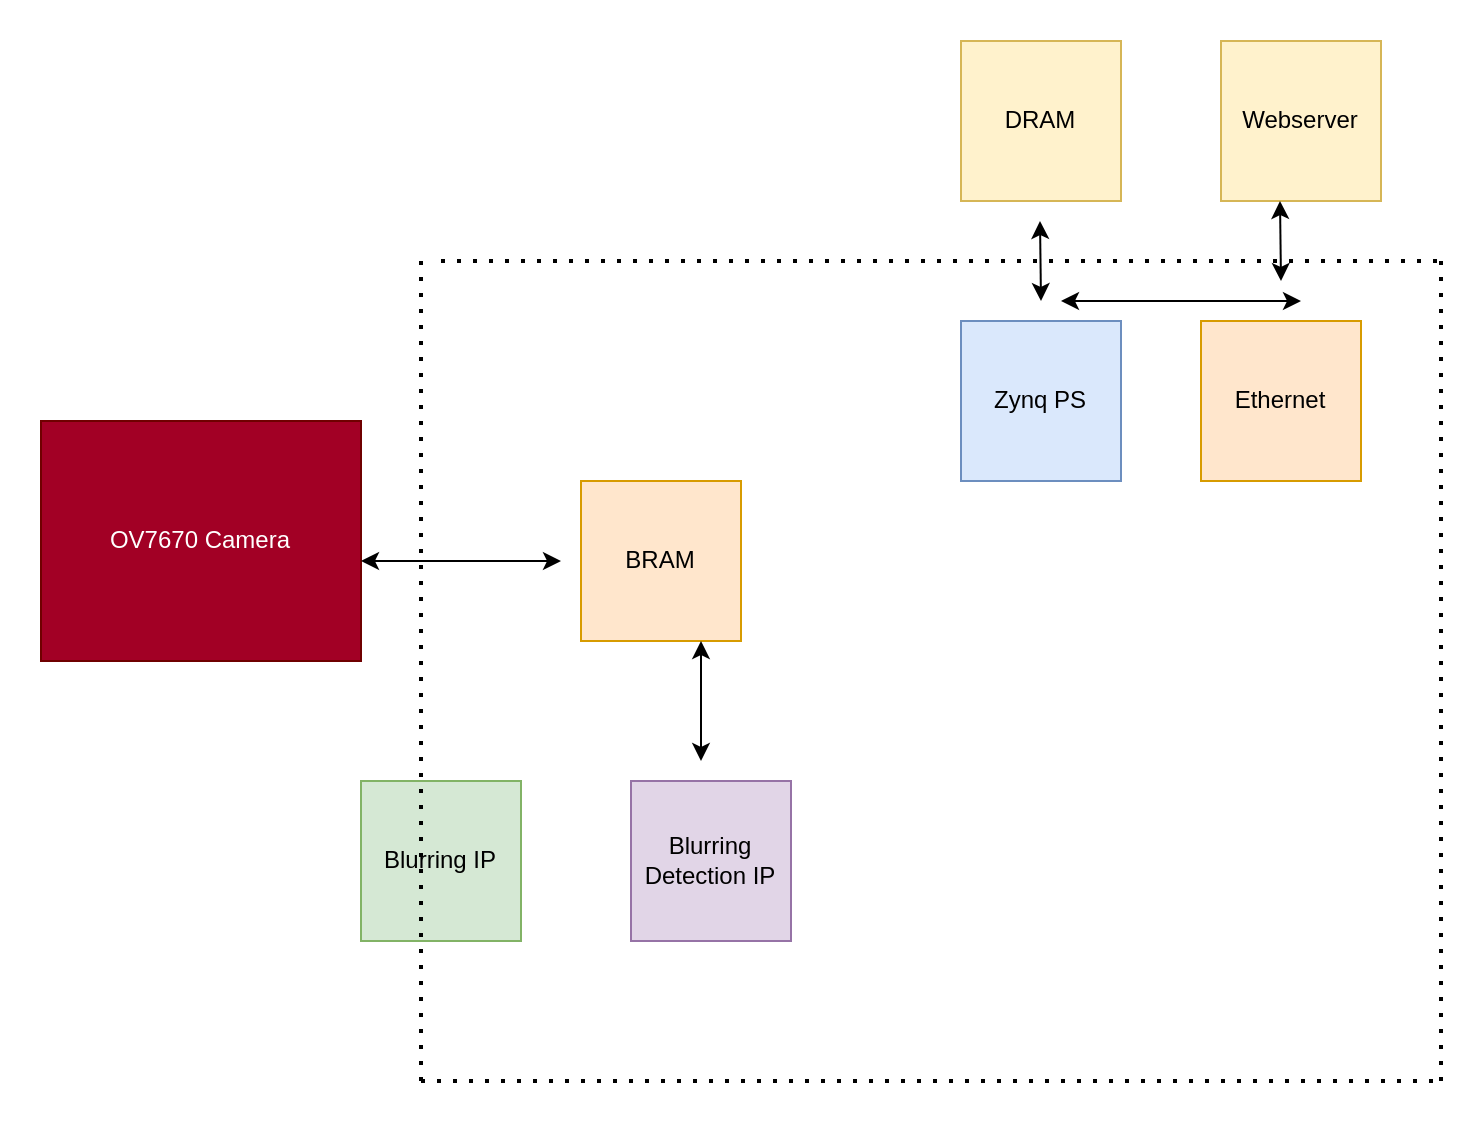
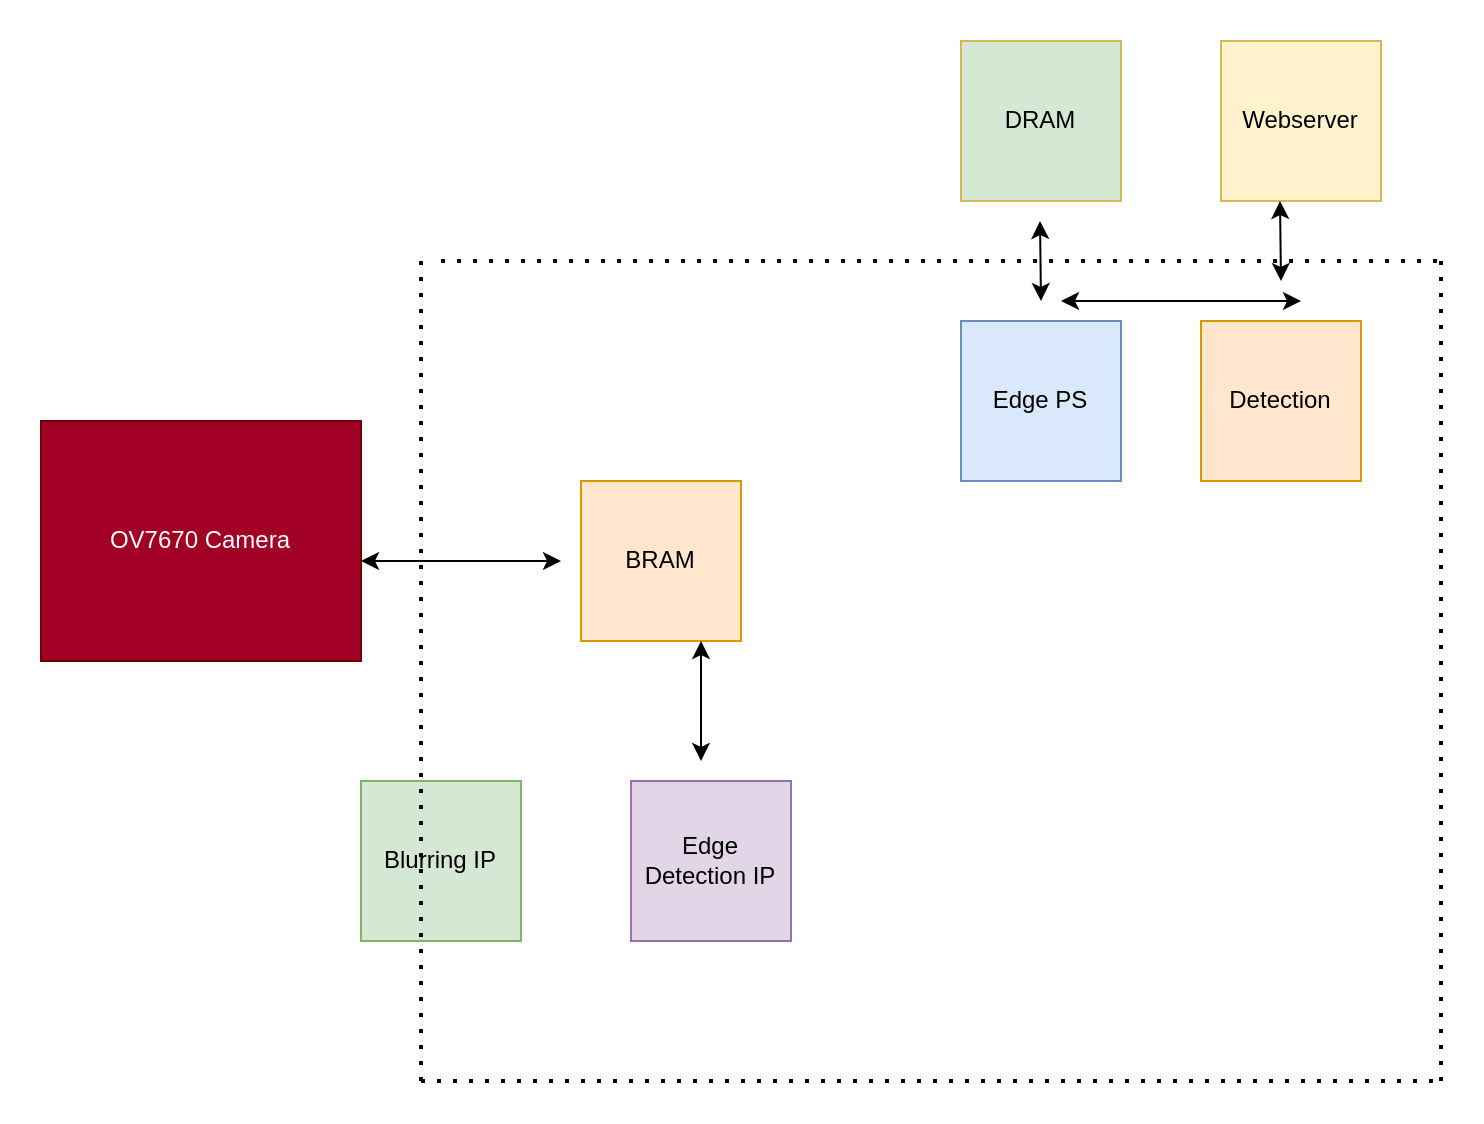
node "DRAM": fillcolor #fff2cc -> #d5e8d4
node "Zynq PS": label "Zynq PS" -> "Edge PS"
node "Ethernet": label "Ethernet" -> "Detection"
node "Blurring Detection IP": label "Blurring Detection IP" -> "Edge Detection IP"
